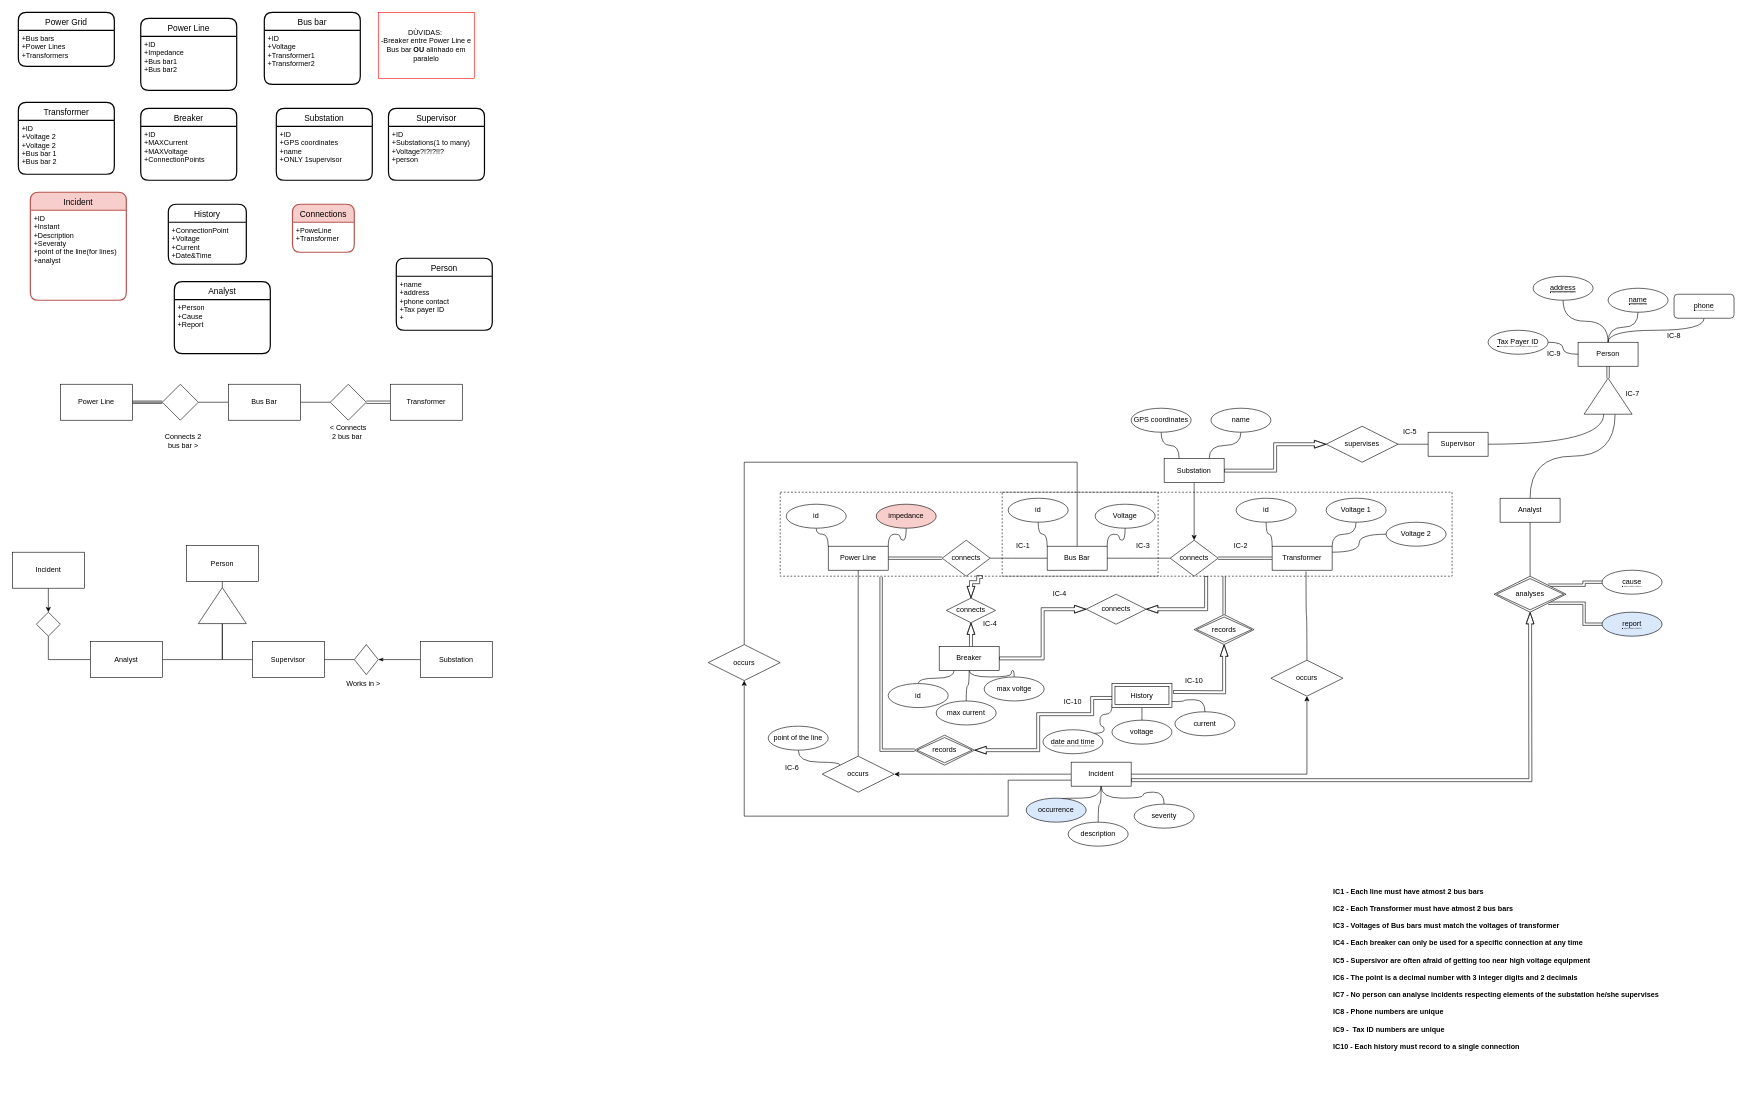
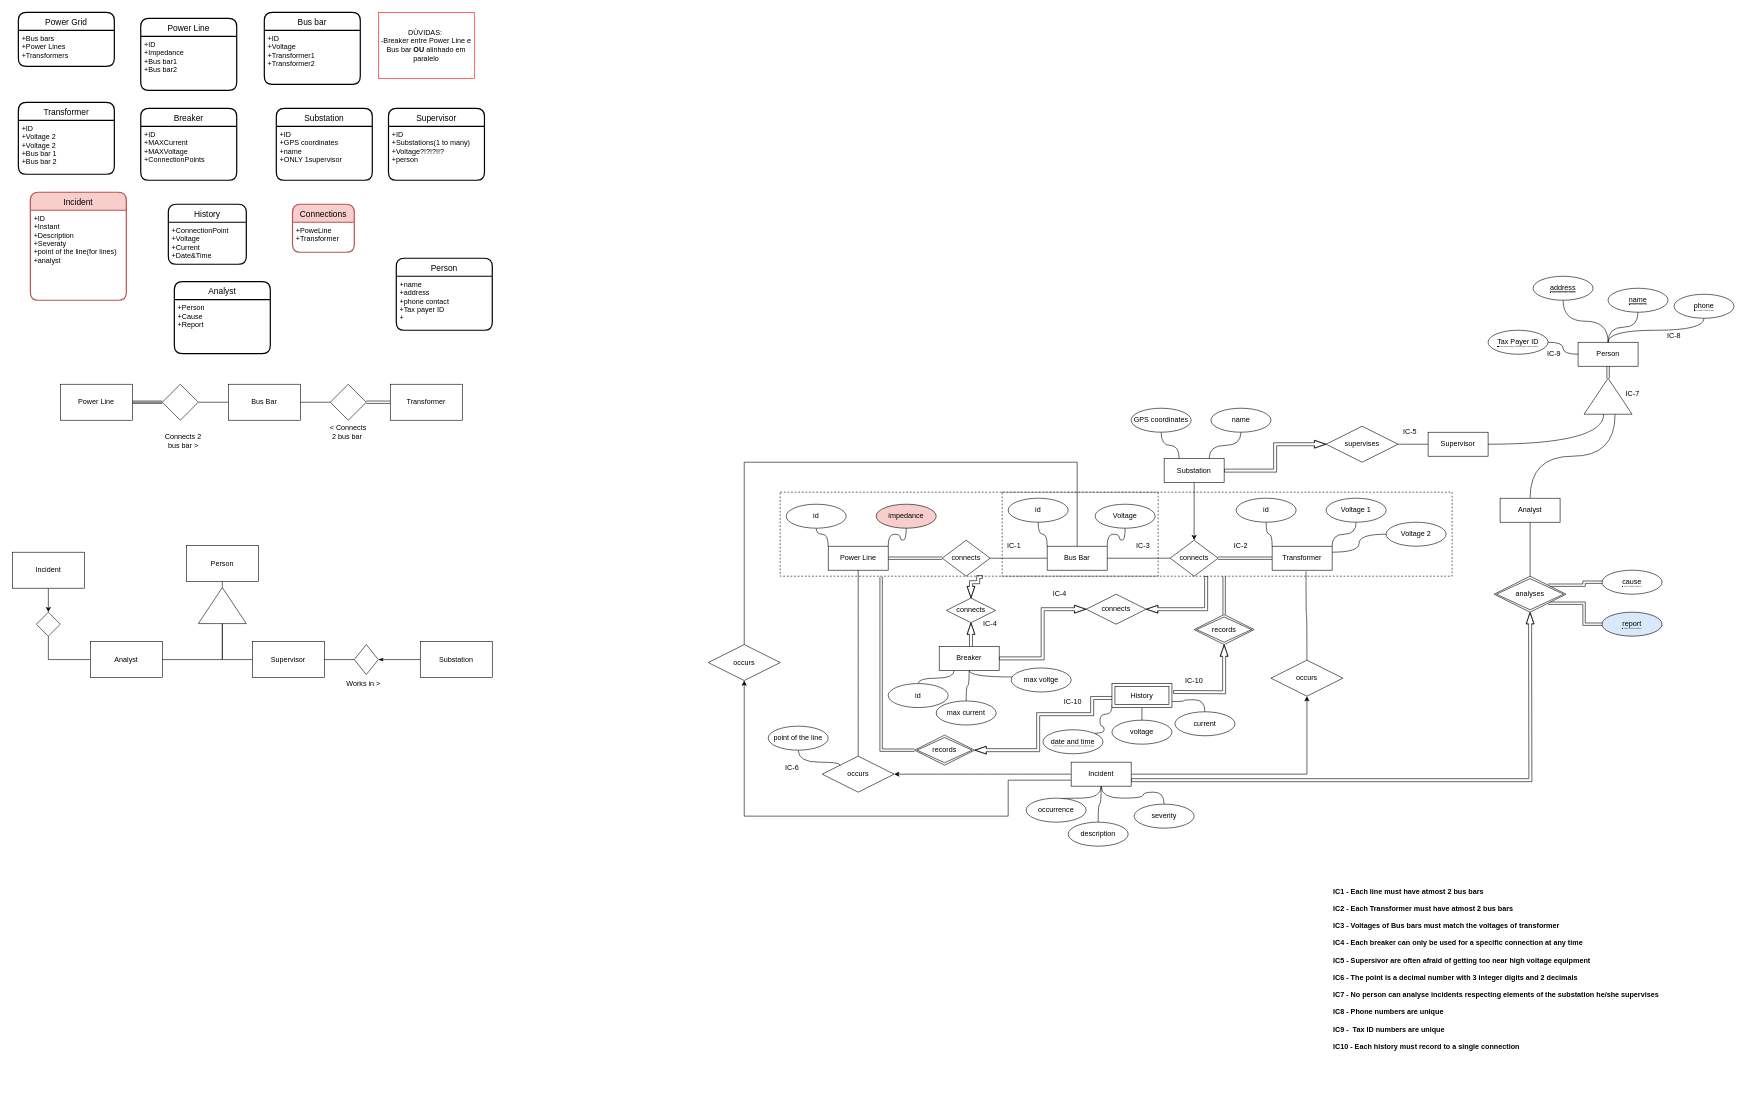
node "phone": shape rounded rectangle -> ellipse
node "IC-1": moved (1023, 546) -> (1014, 546)
node "max voltge": moved (1014, 689) -> (1041, 680)
node "occurrence": fillcolor #dae8fc -> #ffffff
